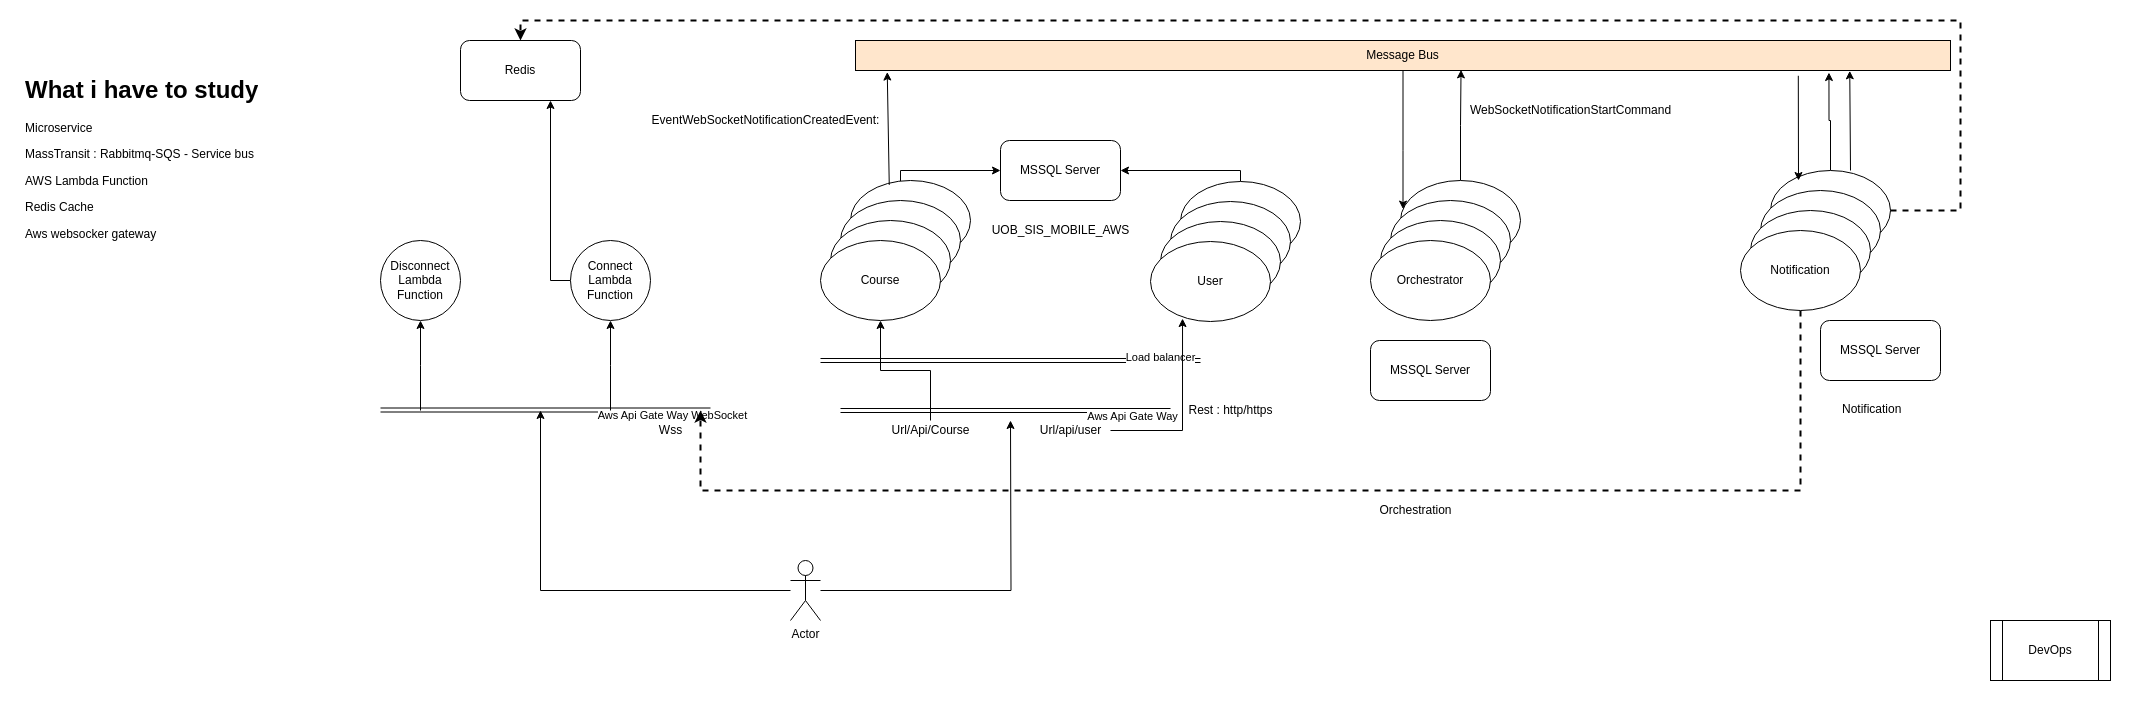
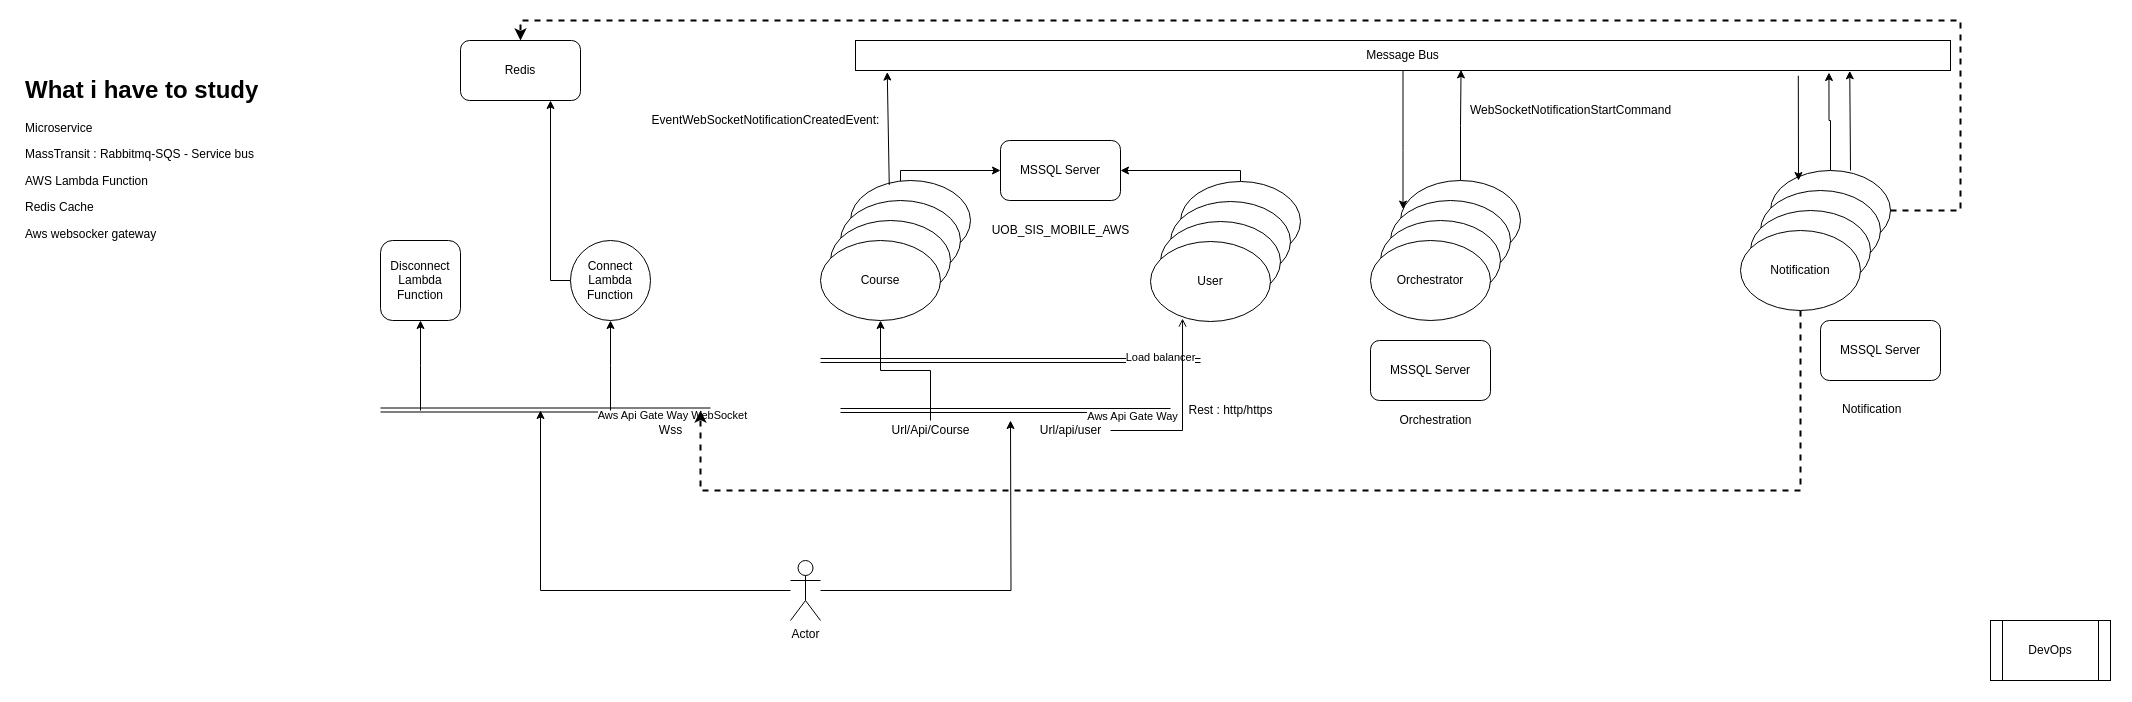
node "Message Bus": fillcolor #ffe6cc -> #ffffff
node "Disconnect Lambda Function": shape ellipse -> rounded rectangle
edge "Url/api/user" -> "User": arrowhead classic -> open
node "Orchestration": moved (1416, 511) -> (1436, 421)
